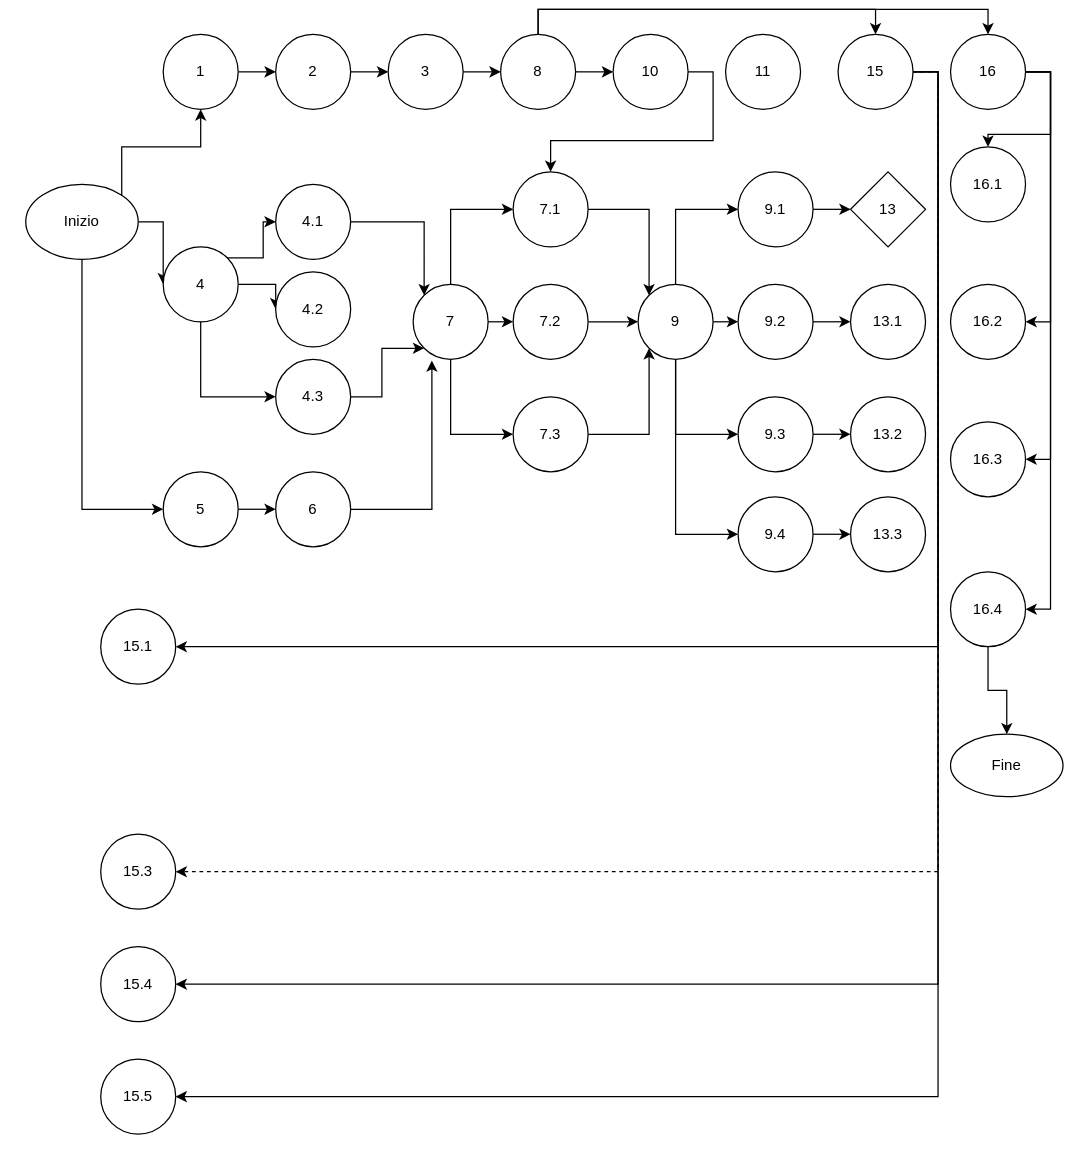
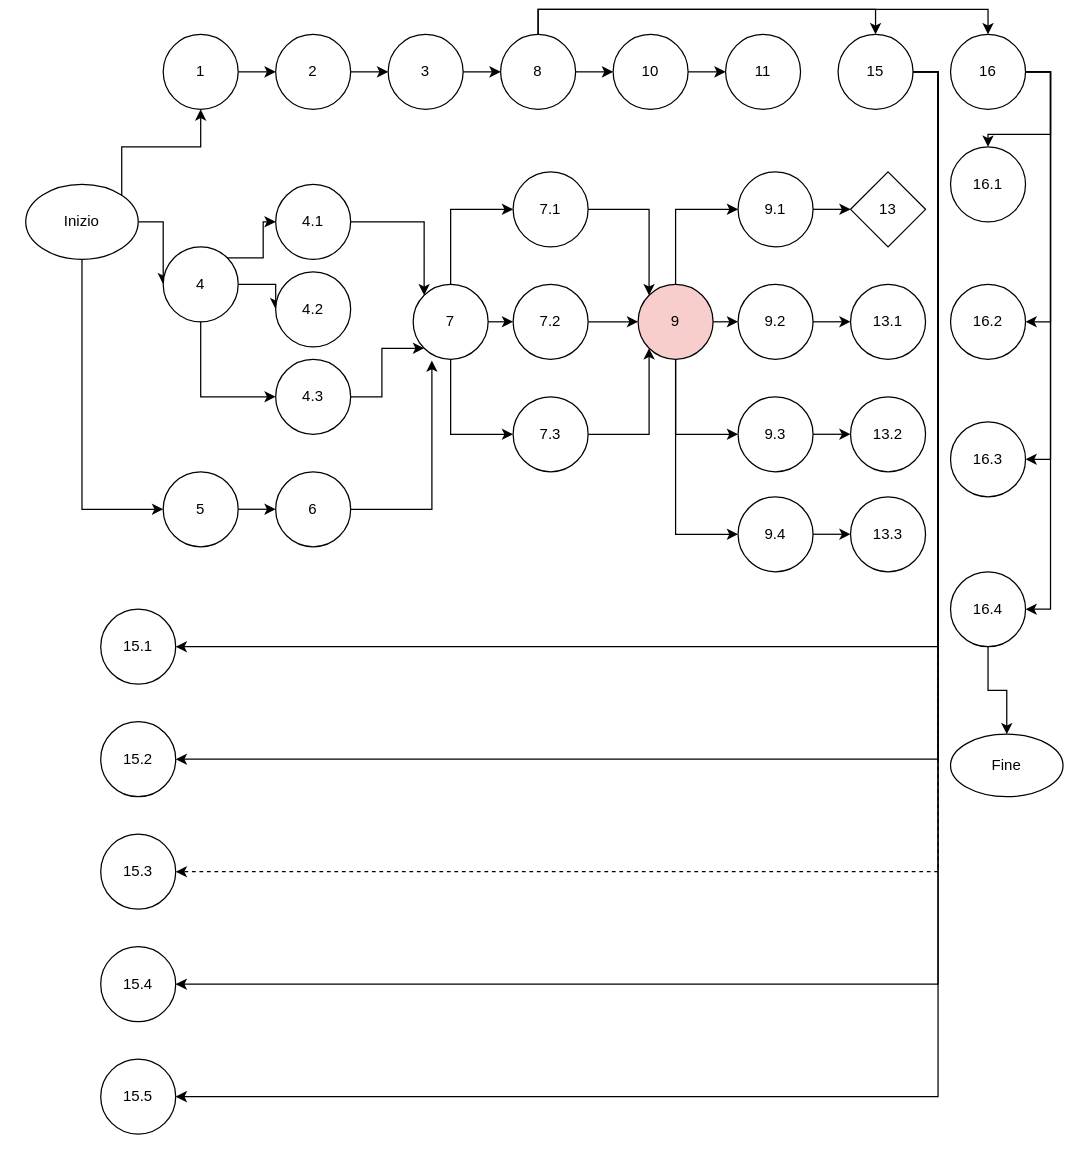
edge "10" -> "7.1": now "10" -> "11"
node "9": fillcolor #ffffff -> #f8cecc
node "15.2": added
edge "15" -> "15.2": added
